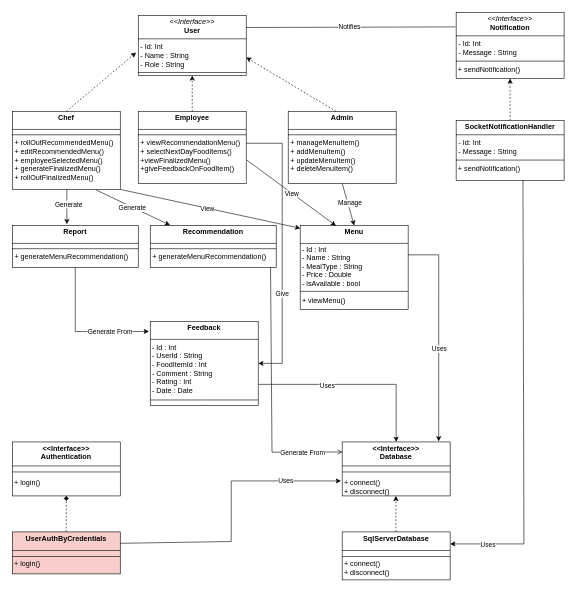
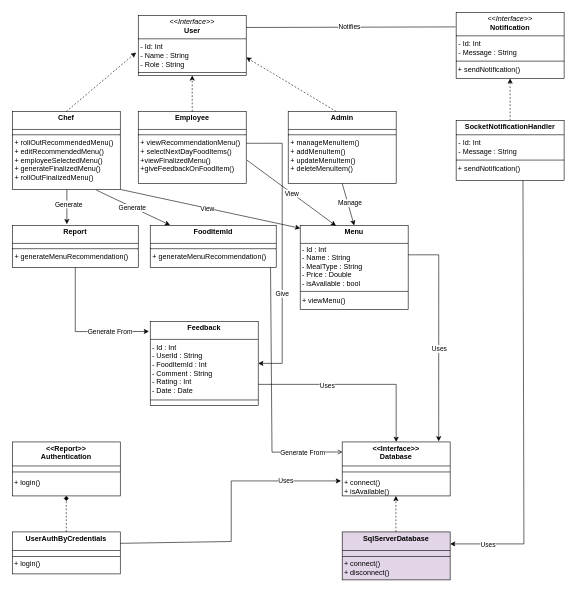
node "Recommendation + generateMenuRecommendation()": label "Recommendation + generateMenuRecommendation()" -> "FoodItemId + generateMenuRecommendation()"
node "<<Interface>> Authentication + login()": label "<<Interface>> Authentication + login()" -> "<<Report>> Authentication + login()"
node "<<Interface>> Database + connect() + disconnect()": label "<<Interface>> Database + connect() + disconnect()" -> "<<Interface>> Database + connect() + isAvailable()"
node "UserAuthByCredentials + login()": fillcolor #f8cecc -> #ffffff
node "SqlServerDatabase + connect() + disconnect()": fillcolor #ffffff -> #e1d5e7
